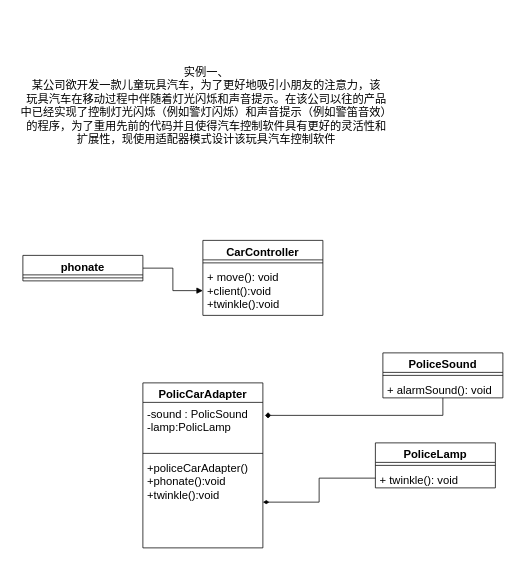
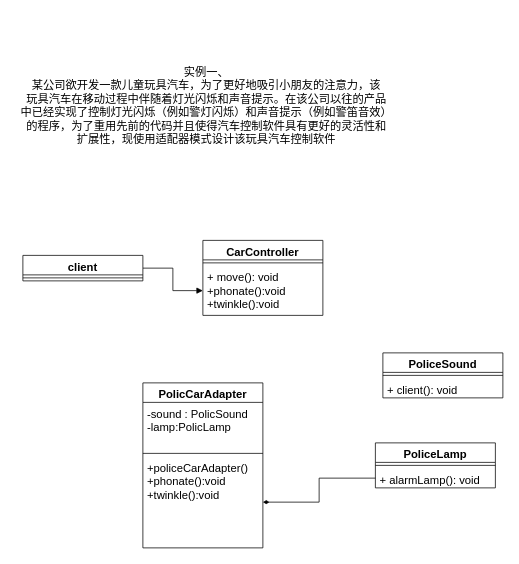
node "phonate": label "phonate" -> "client"
node "+ move(): void +client():void +twinkle():void": label "+ move(): void +client():void +twinkle():void" -> "+ move(): void +phonate():void +twinkle():void"
node "+ alarmSound(): void": label "+ alarmSound(): void" -> "+ client(): void"
edge "PoliceSound" -> "-sound : PolicSound -lamp:PolicLamp": removed
node "+ twinkle(): void": label "+ twinkle(): void" -> "+ alarmLamp(): void"
